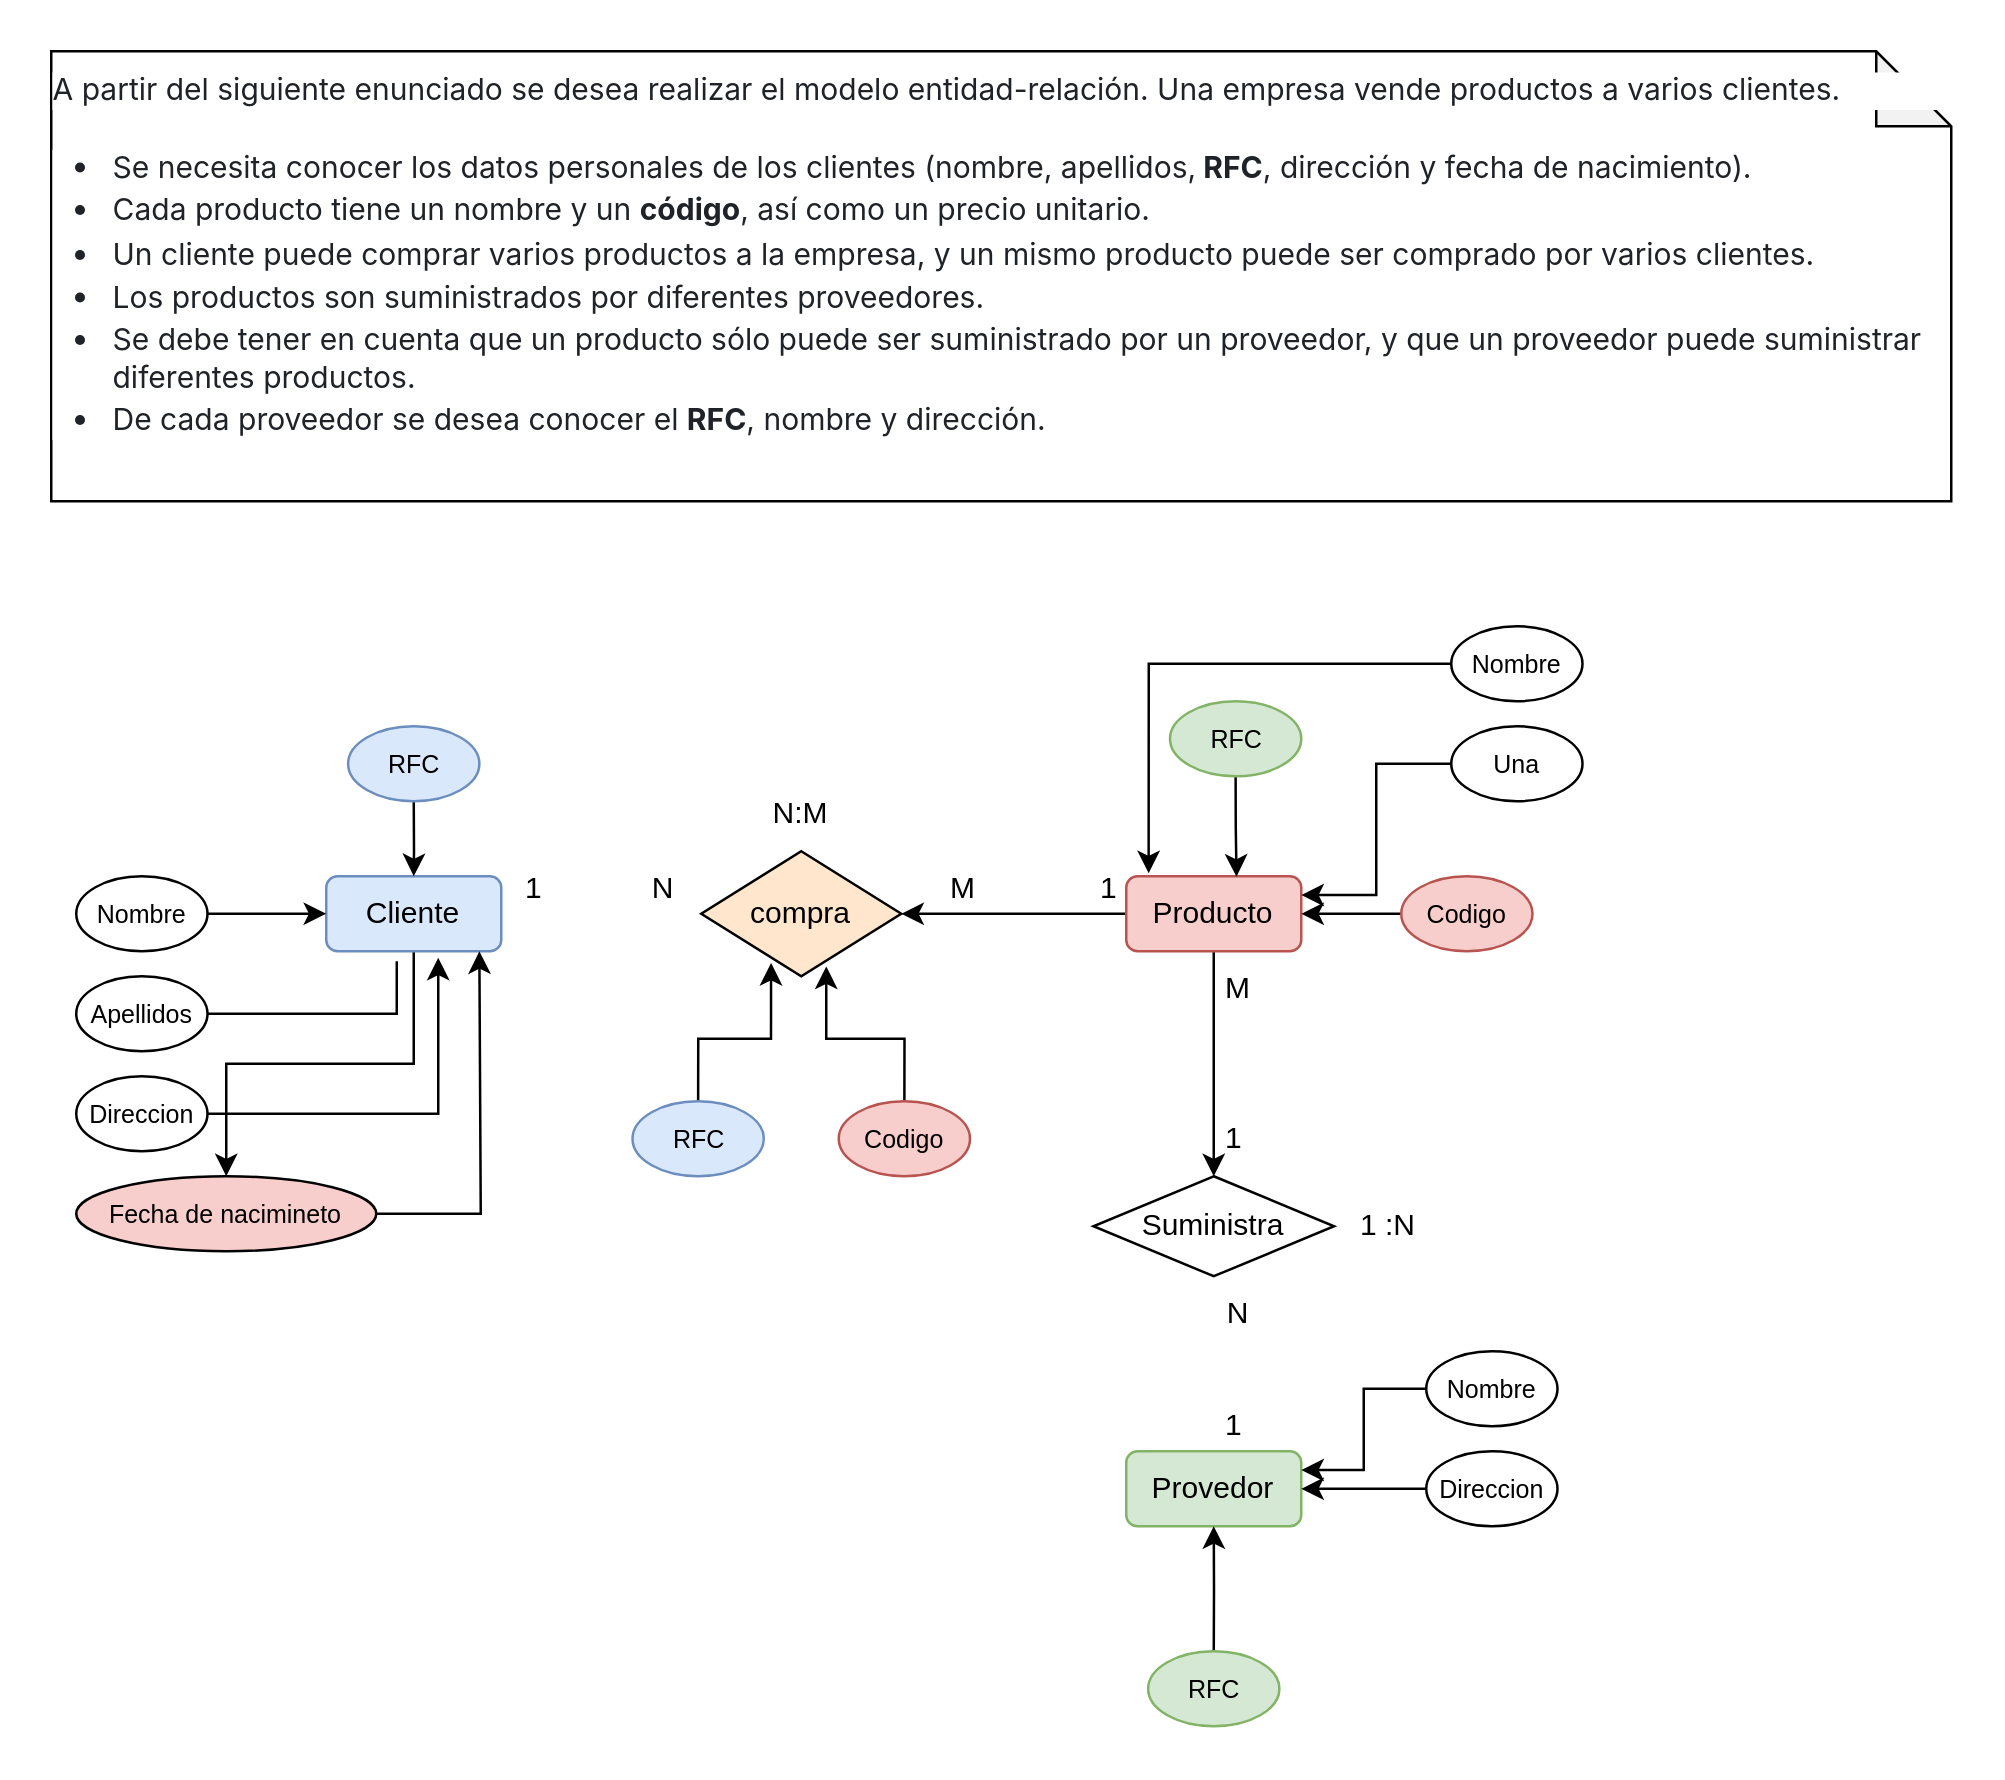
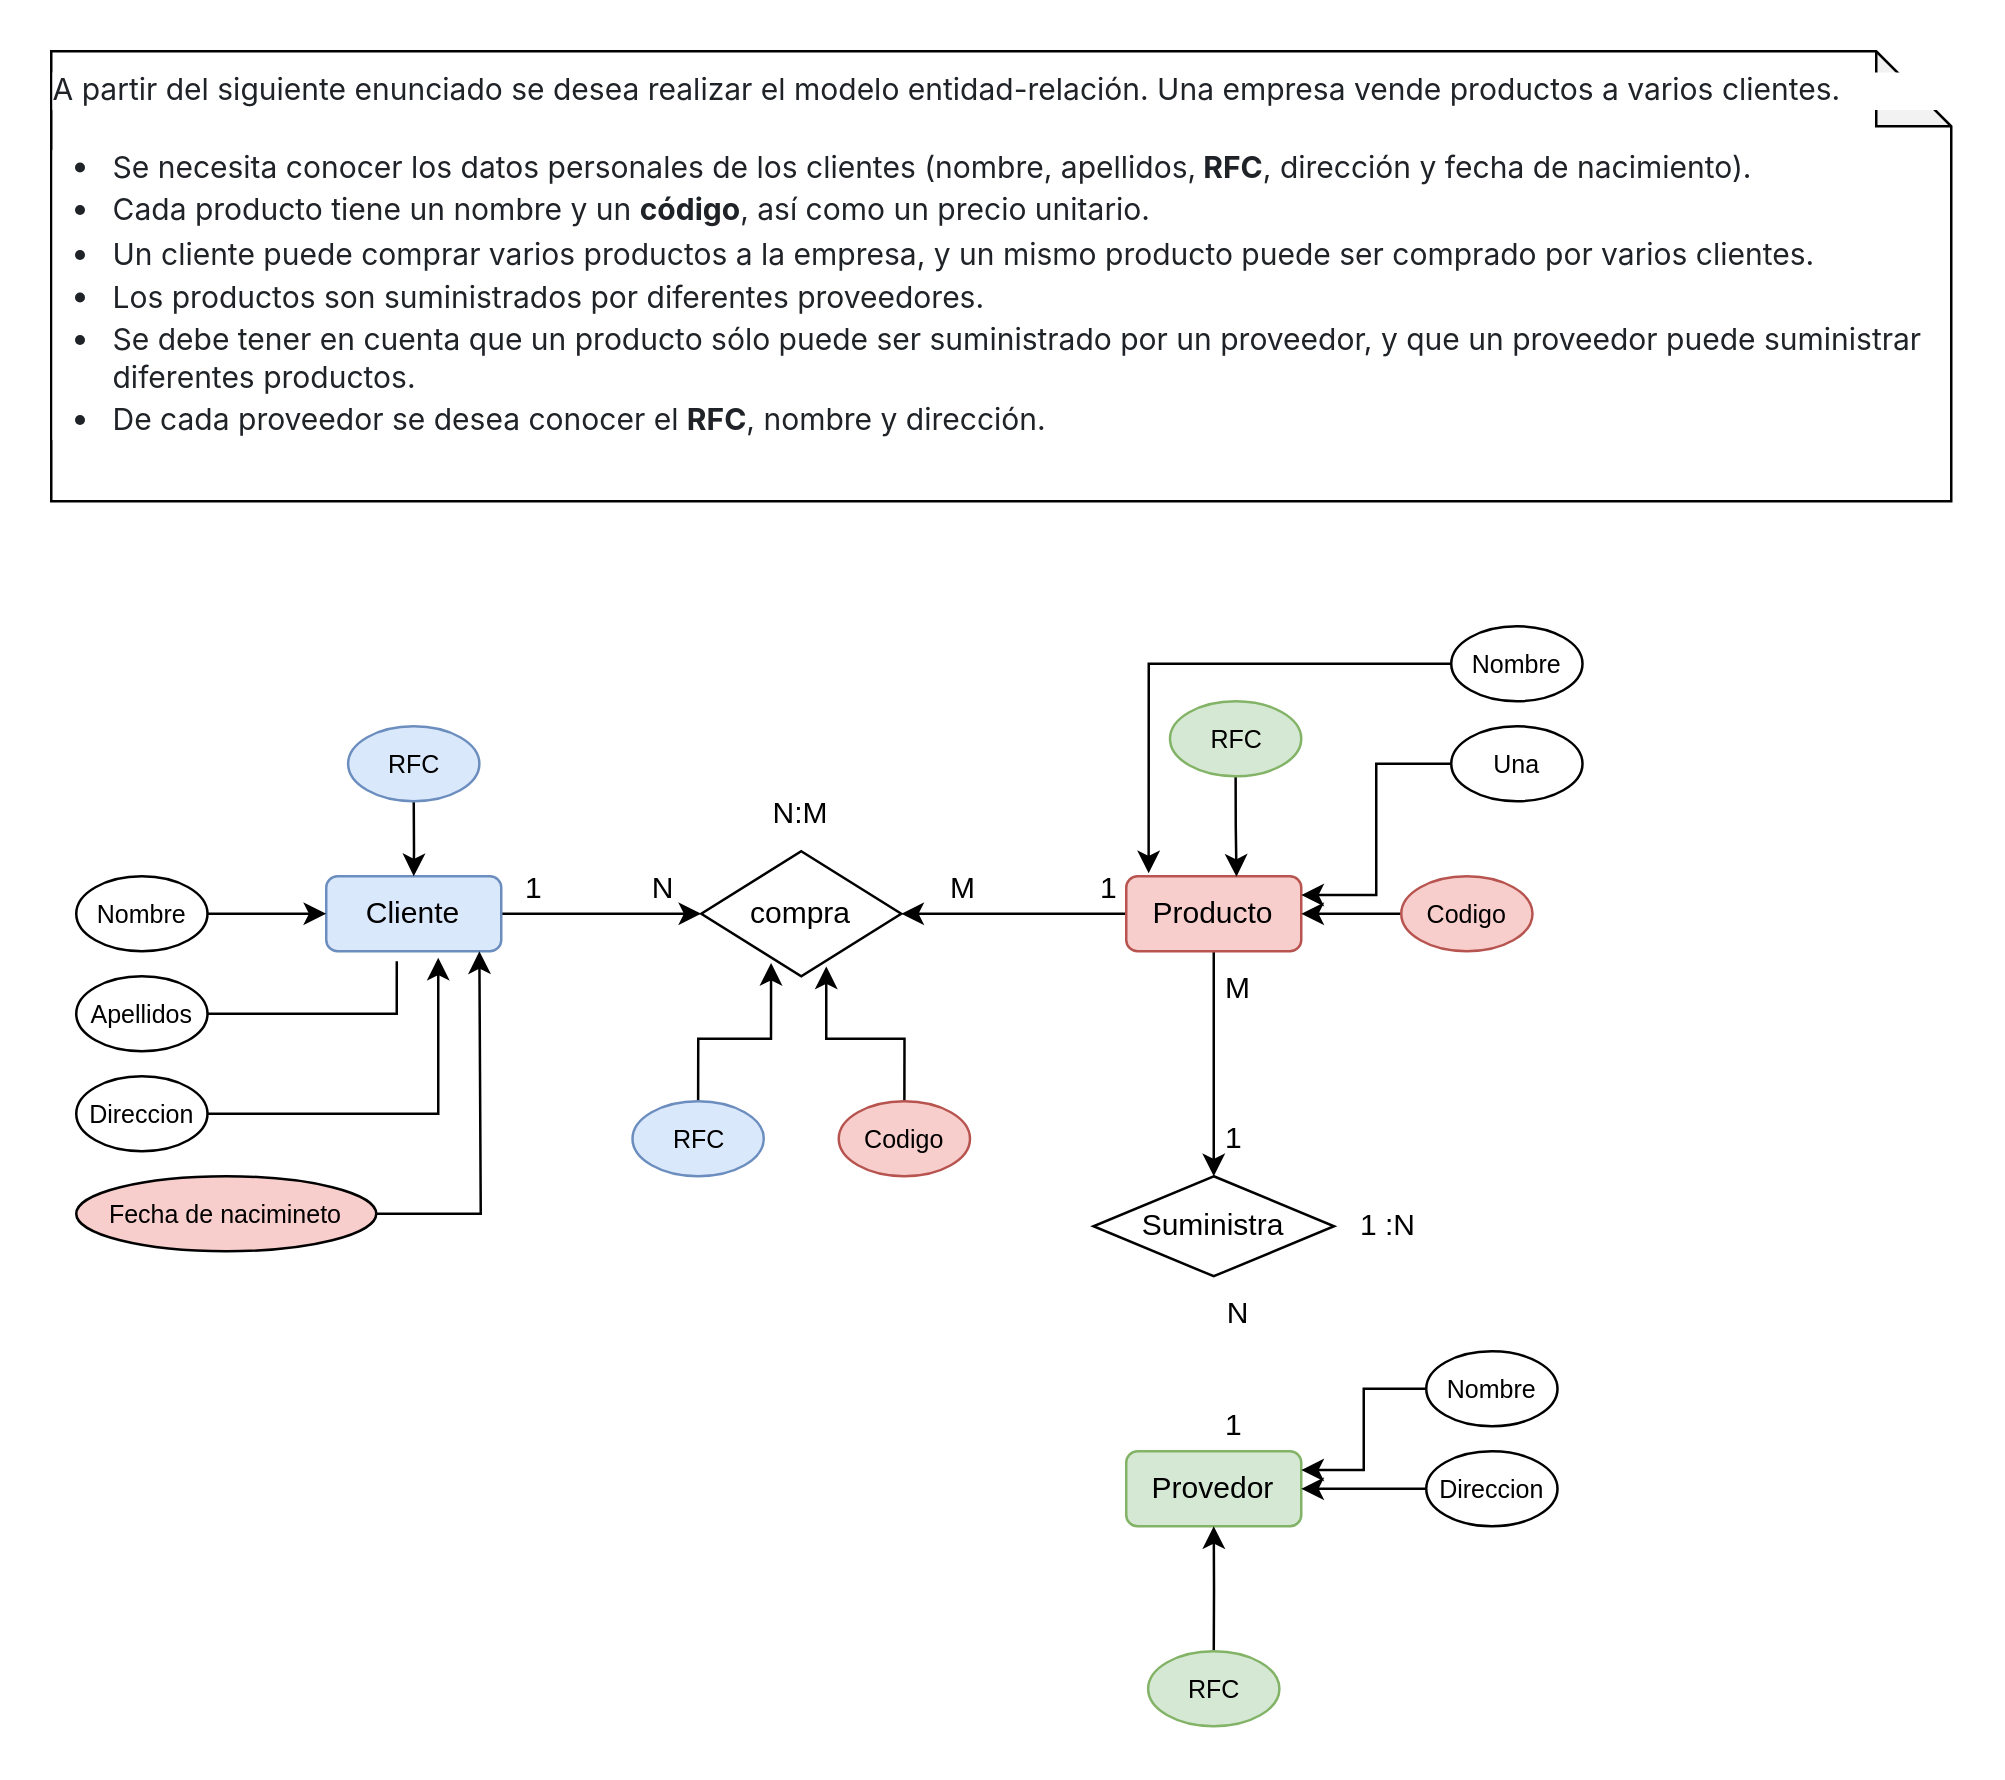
node "compra": fillcolor #ffe6cc -> #ffffff
edge "Cliente" -> "Fecha de nacimineto": now "Cliente" -> "compra"
